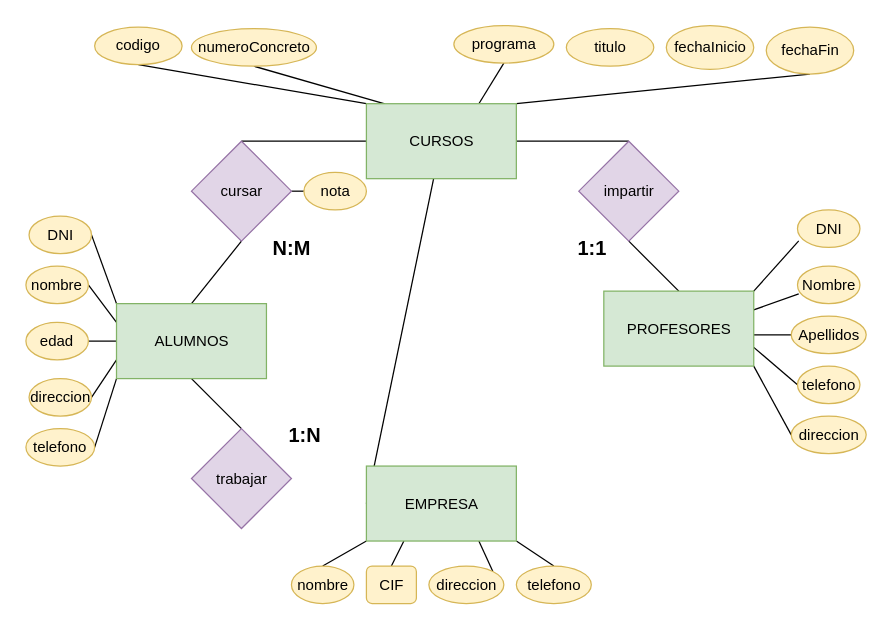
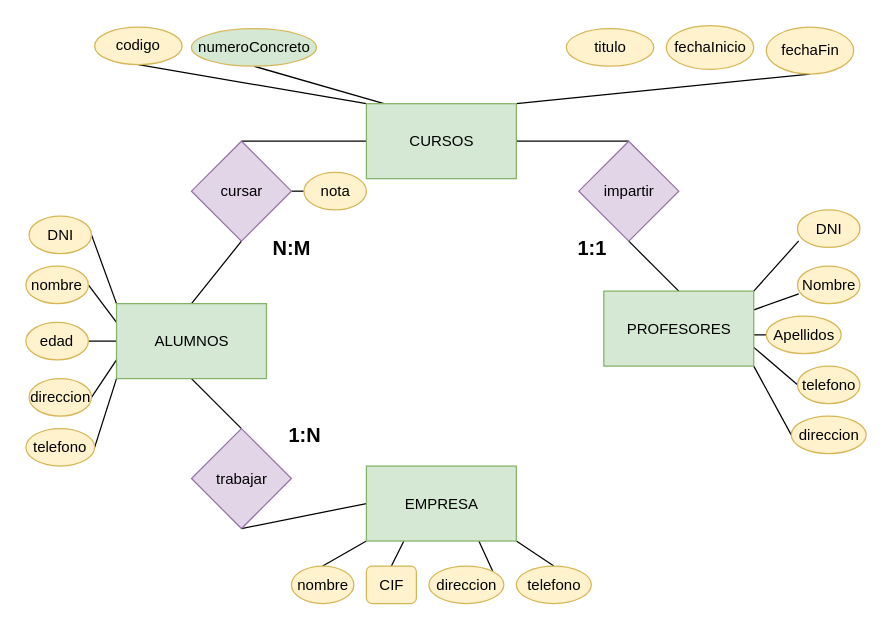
node "programa": removed
node "numeroConcreto": fillcolor #fff2cc -> #d5e8d4
edge "programa" -- "CURSOS": removed
edge "CURSOS" -- "EMPRESA": now "trabajar" -- "EMPRESA"
node "Apellidos": moved (829, 335) -> (804, 335)
